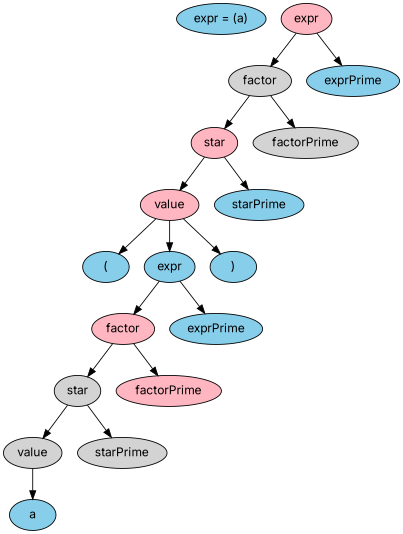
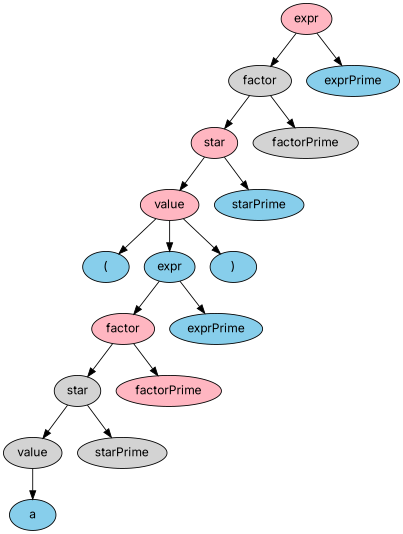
node "expr = (a)": removed
